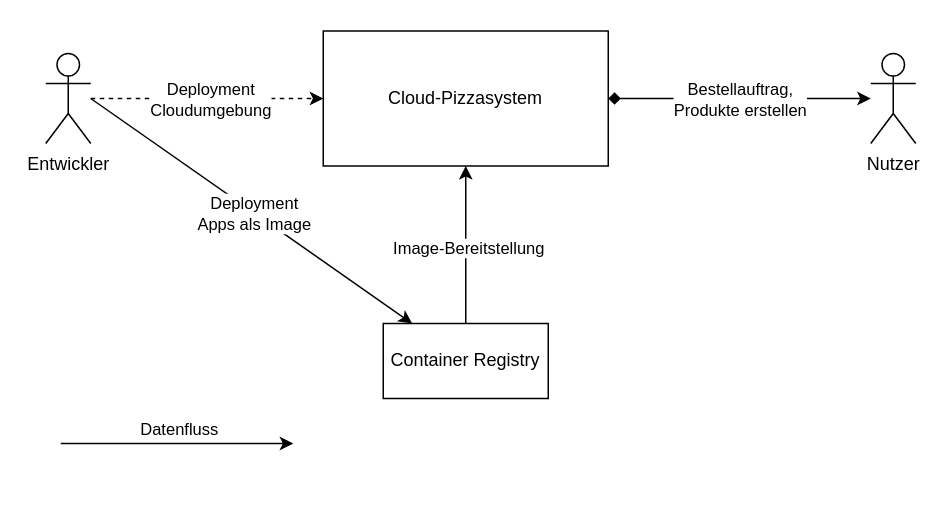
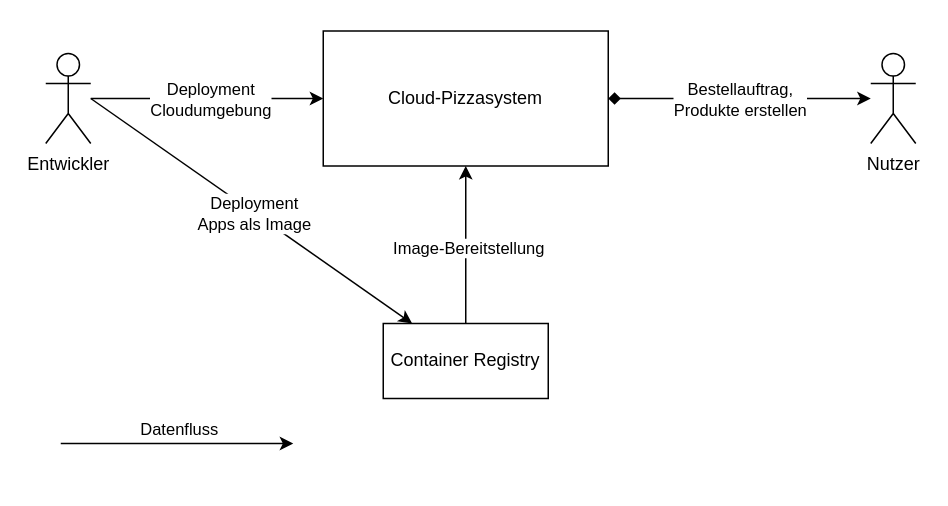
edge "Entwickler" -> "Cloud-Pizzasystem": style dashed -> solid
